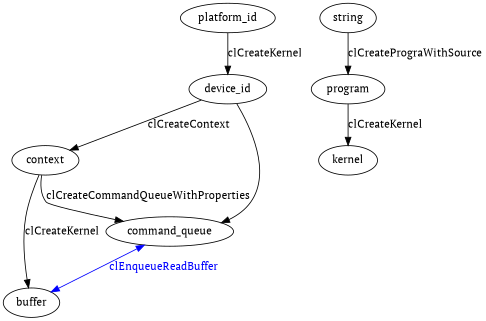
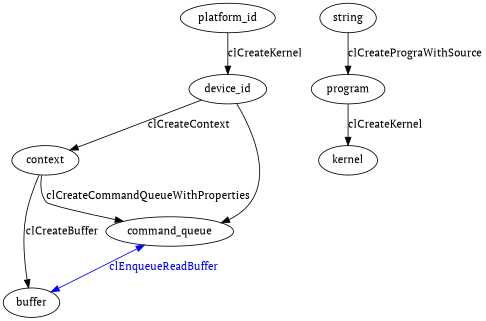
edge "context" -> "buffer": label "clCreateKernel" -> "clCreateBuffer"
